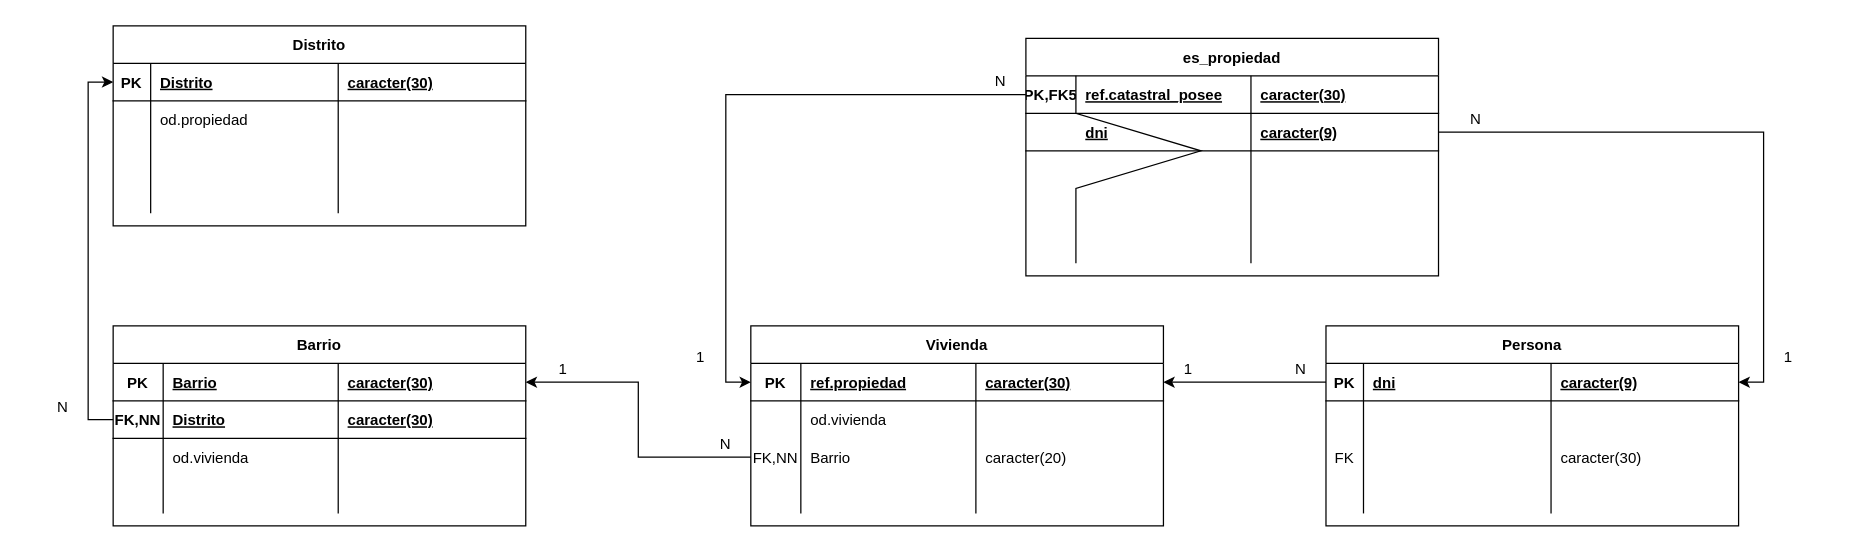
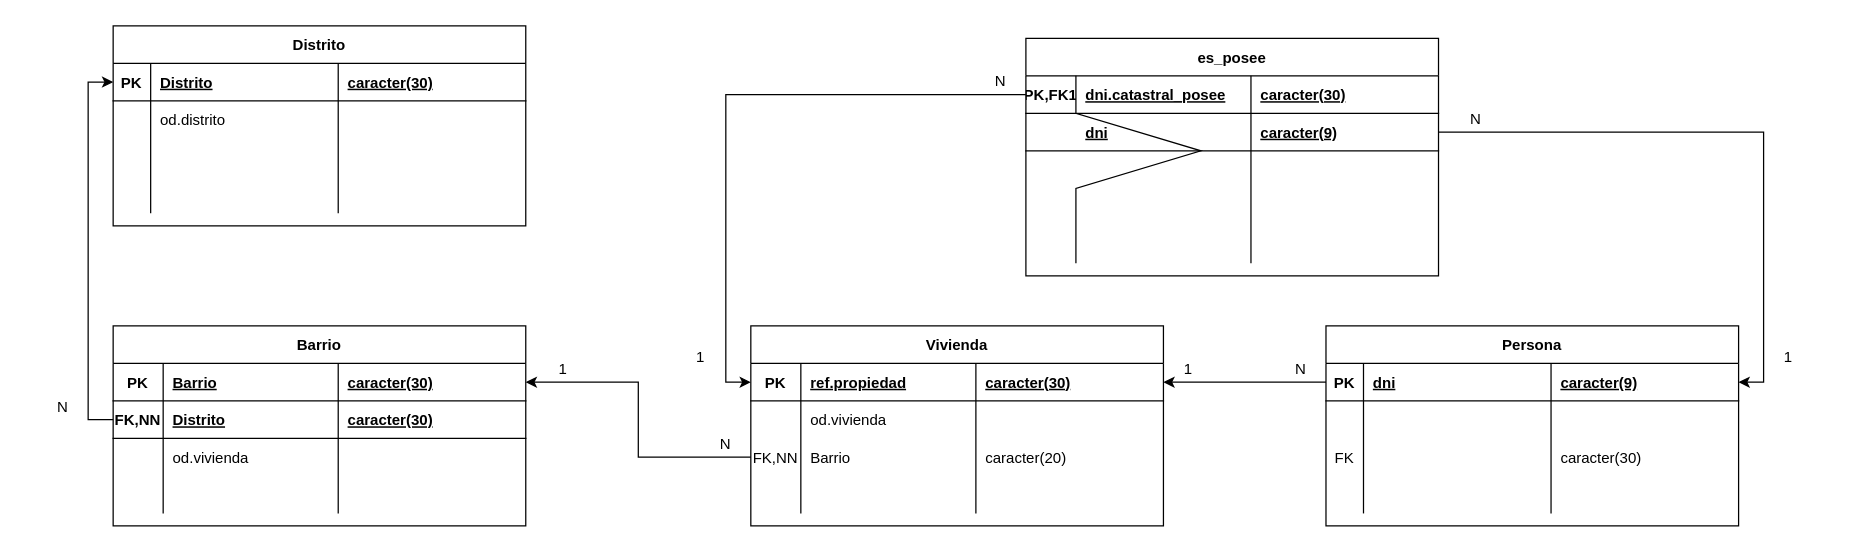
node "es_propiedad": label "es_propiedad" -> "es_posee"
node "PK,FK5": label "PK,FK5" -> "PK,FK1"
node "ref.catastral_posee": label "ref.catastral_posee" -> "dni.catastral_posee"
node "od.propiedad": label "od.propiedad" -> "od.distrito"
